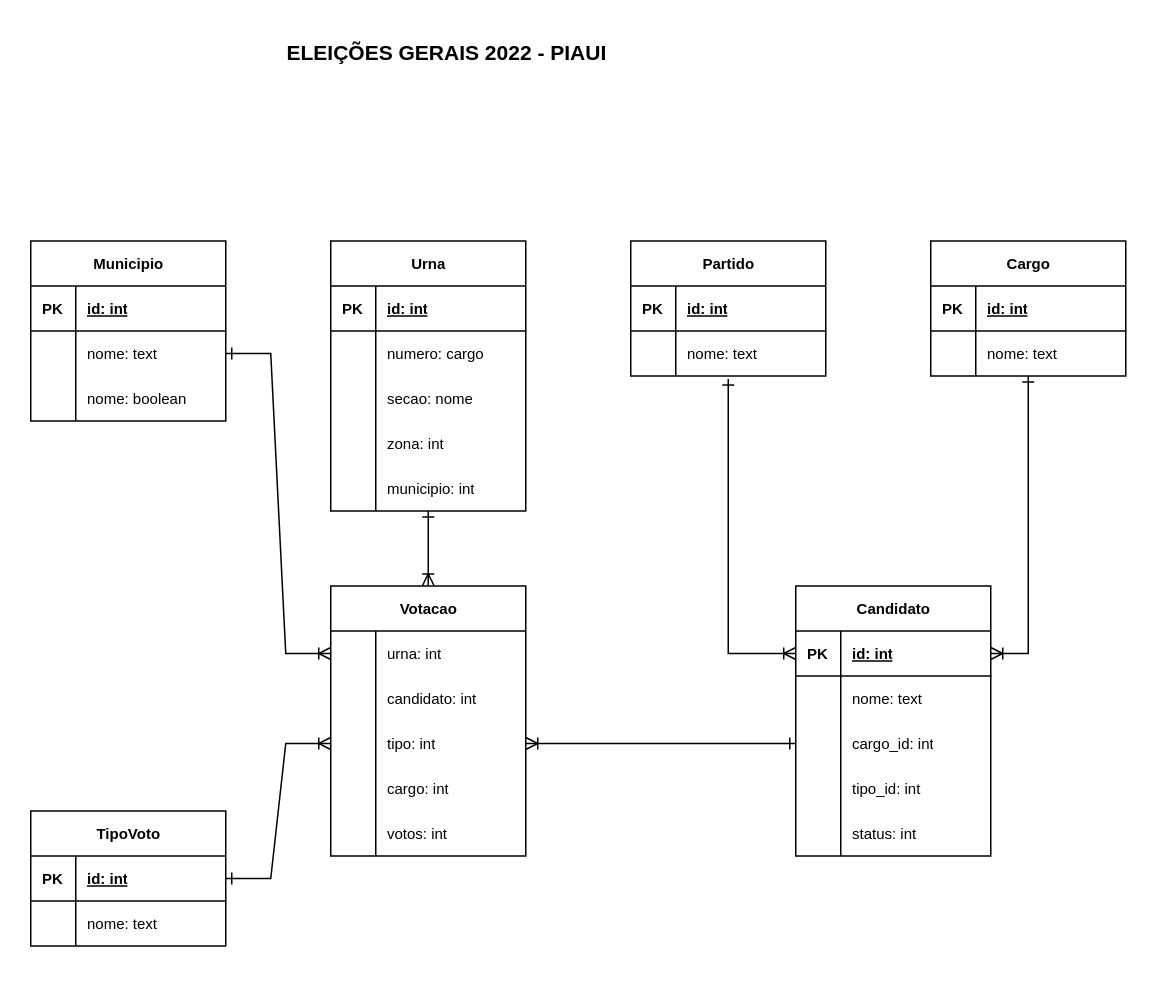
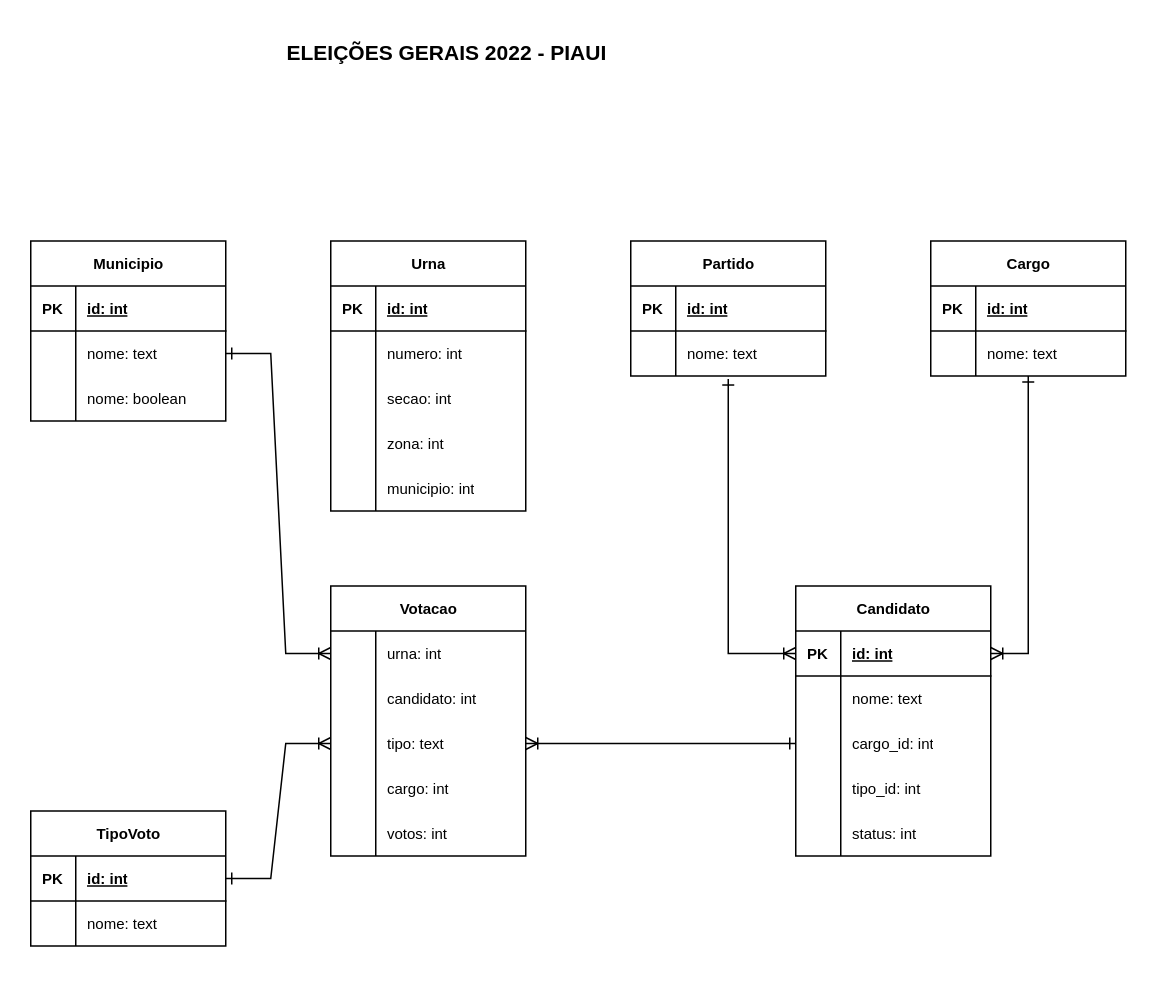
node "numero: cargo": label "numero: cargo" -> "numero: int"
node "secao: nome": label "secao: nome" -> "secao: int"
edge "Urna" -- "Votacao": removed
node "tipo: int": label "tipo: int" -> "tipo: text"
